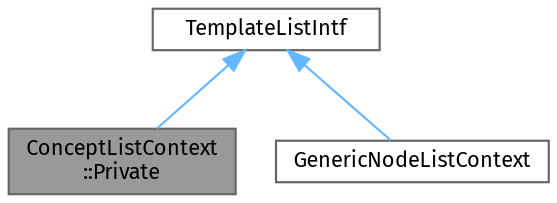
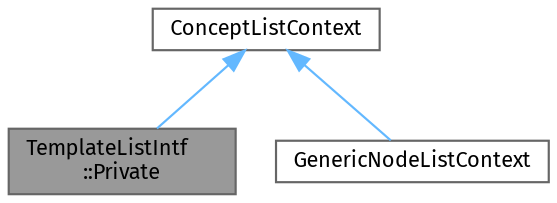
node "TemplateListIntf": label "TemplateListIntf" -> "ConceptListContext"
node "ConceptListContext ::Private": label "ConceptListContext ::Private" -> "TemplateListIntf ::Private"
